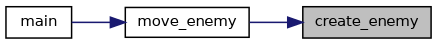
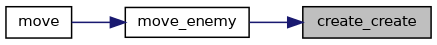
node "main": label "main" -> "move"
node "create_enemy": label "create_enemy" -> "create_create"
